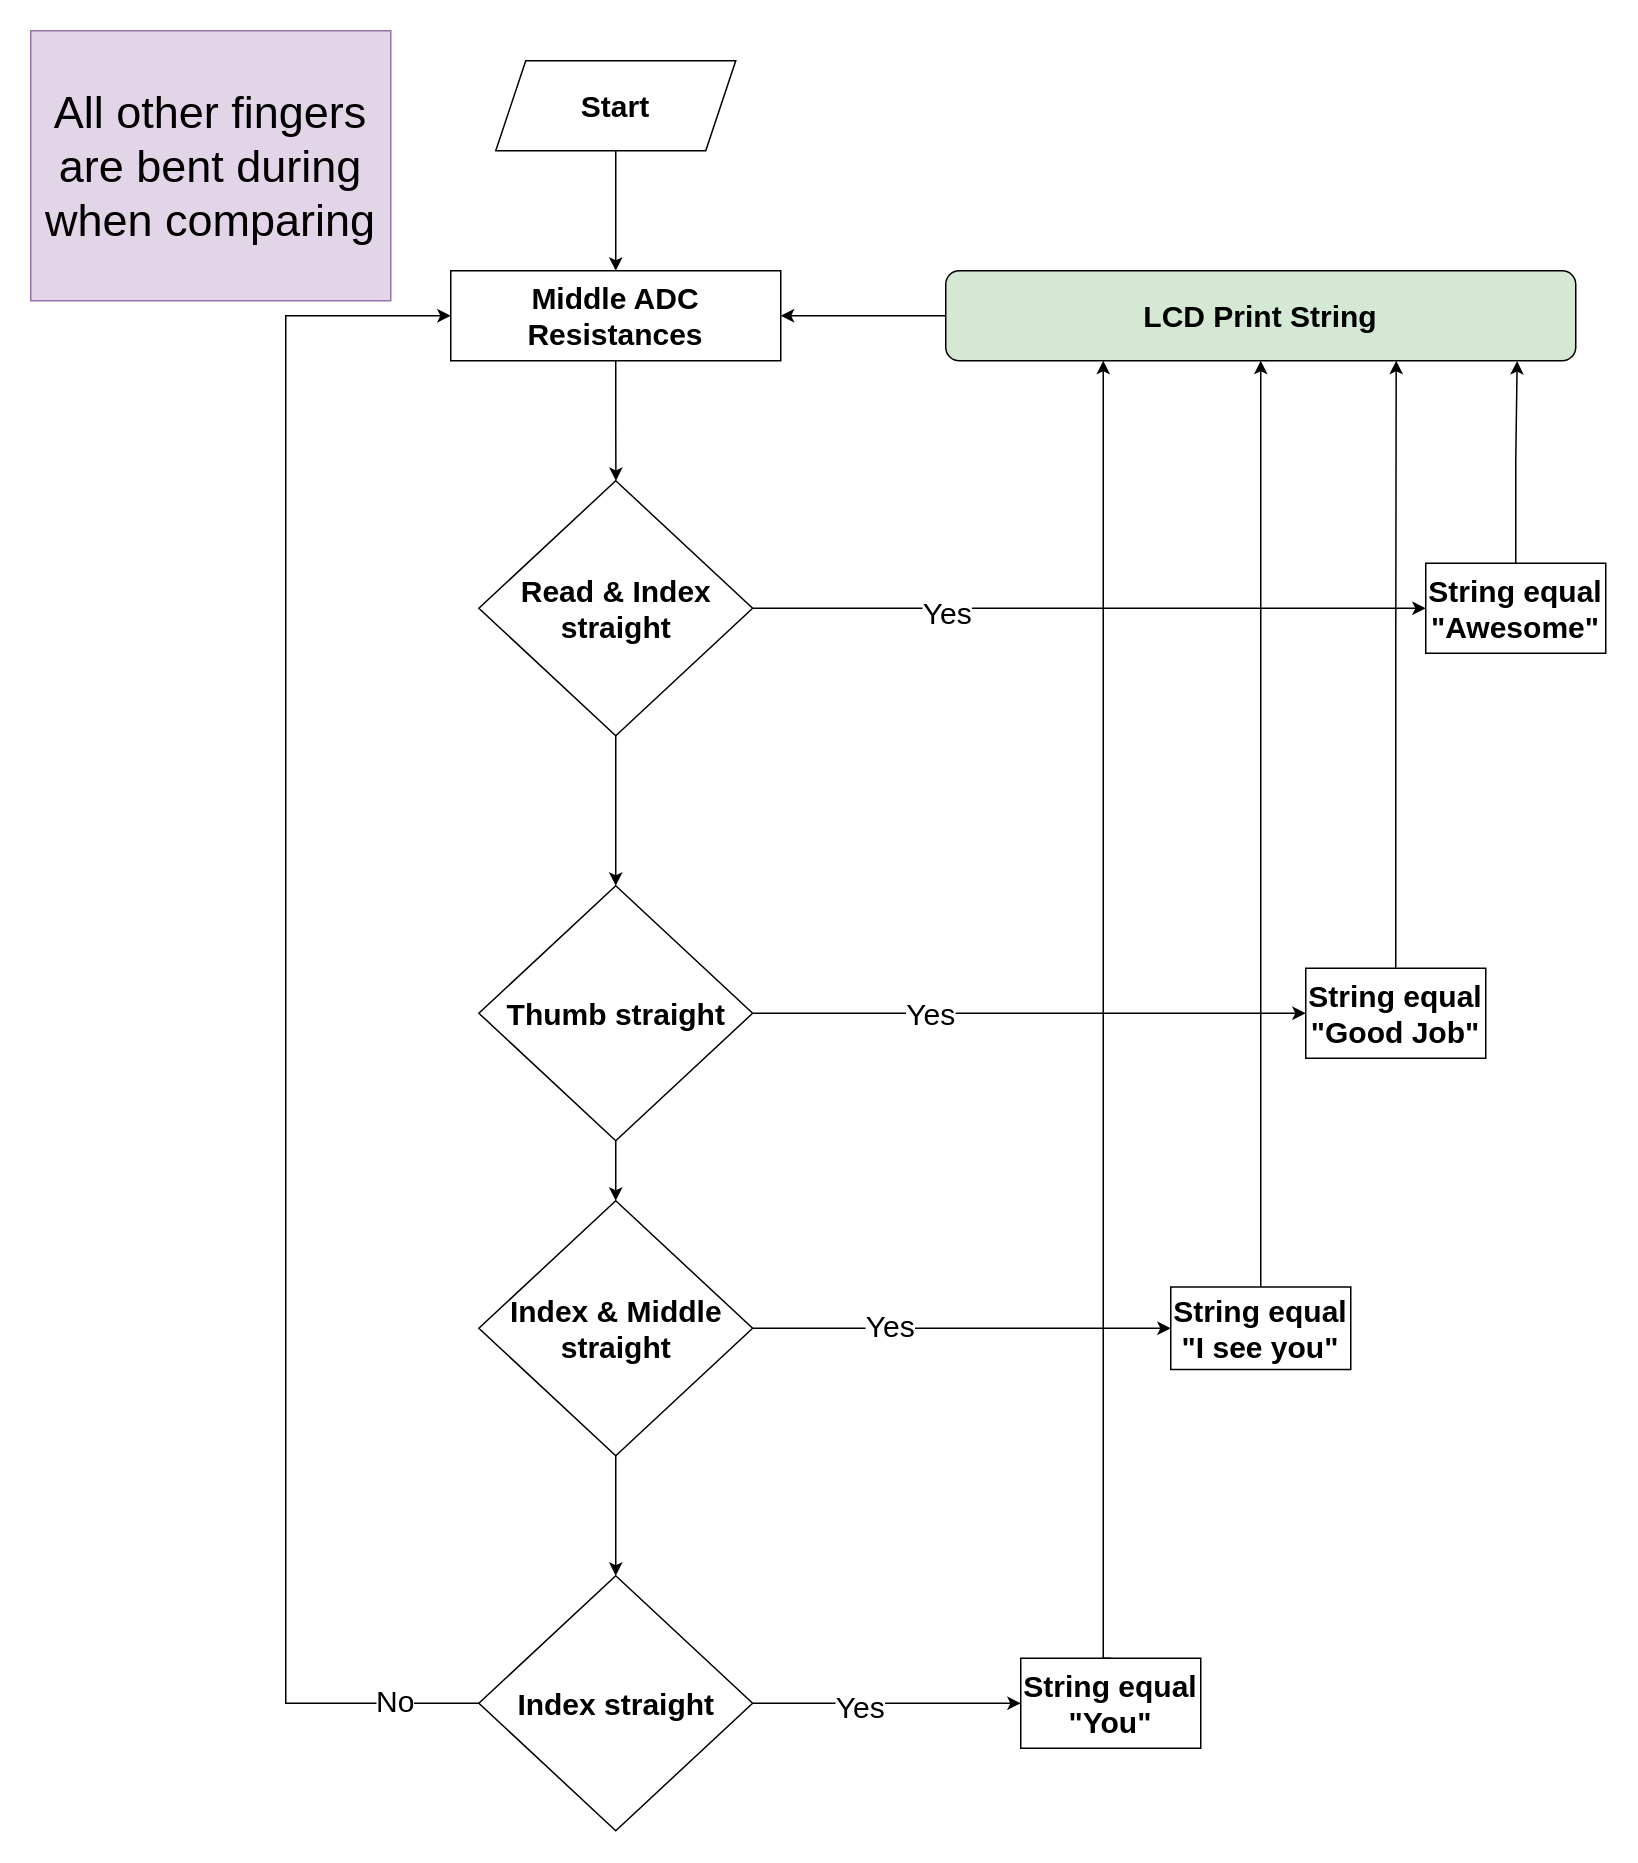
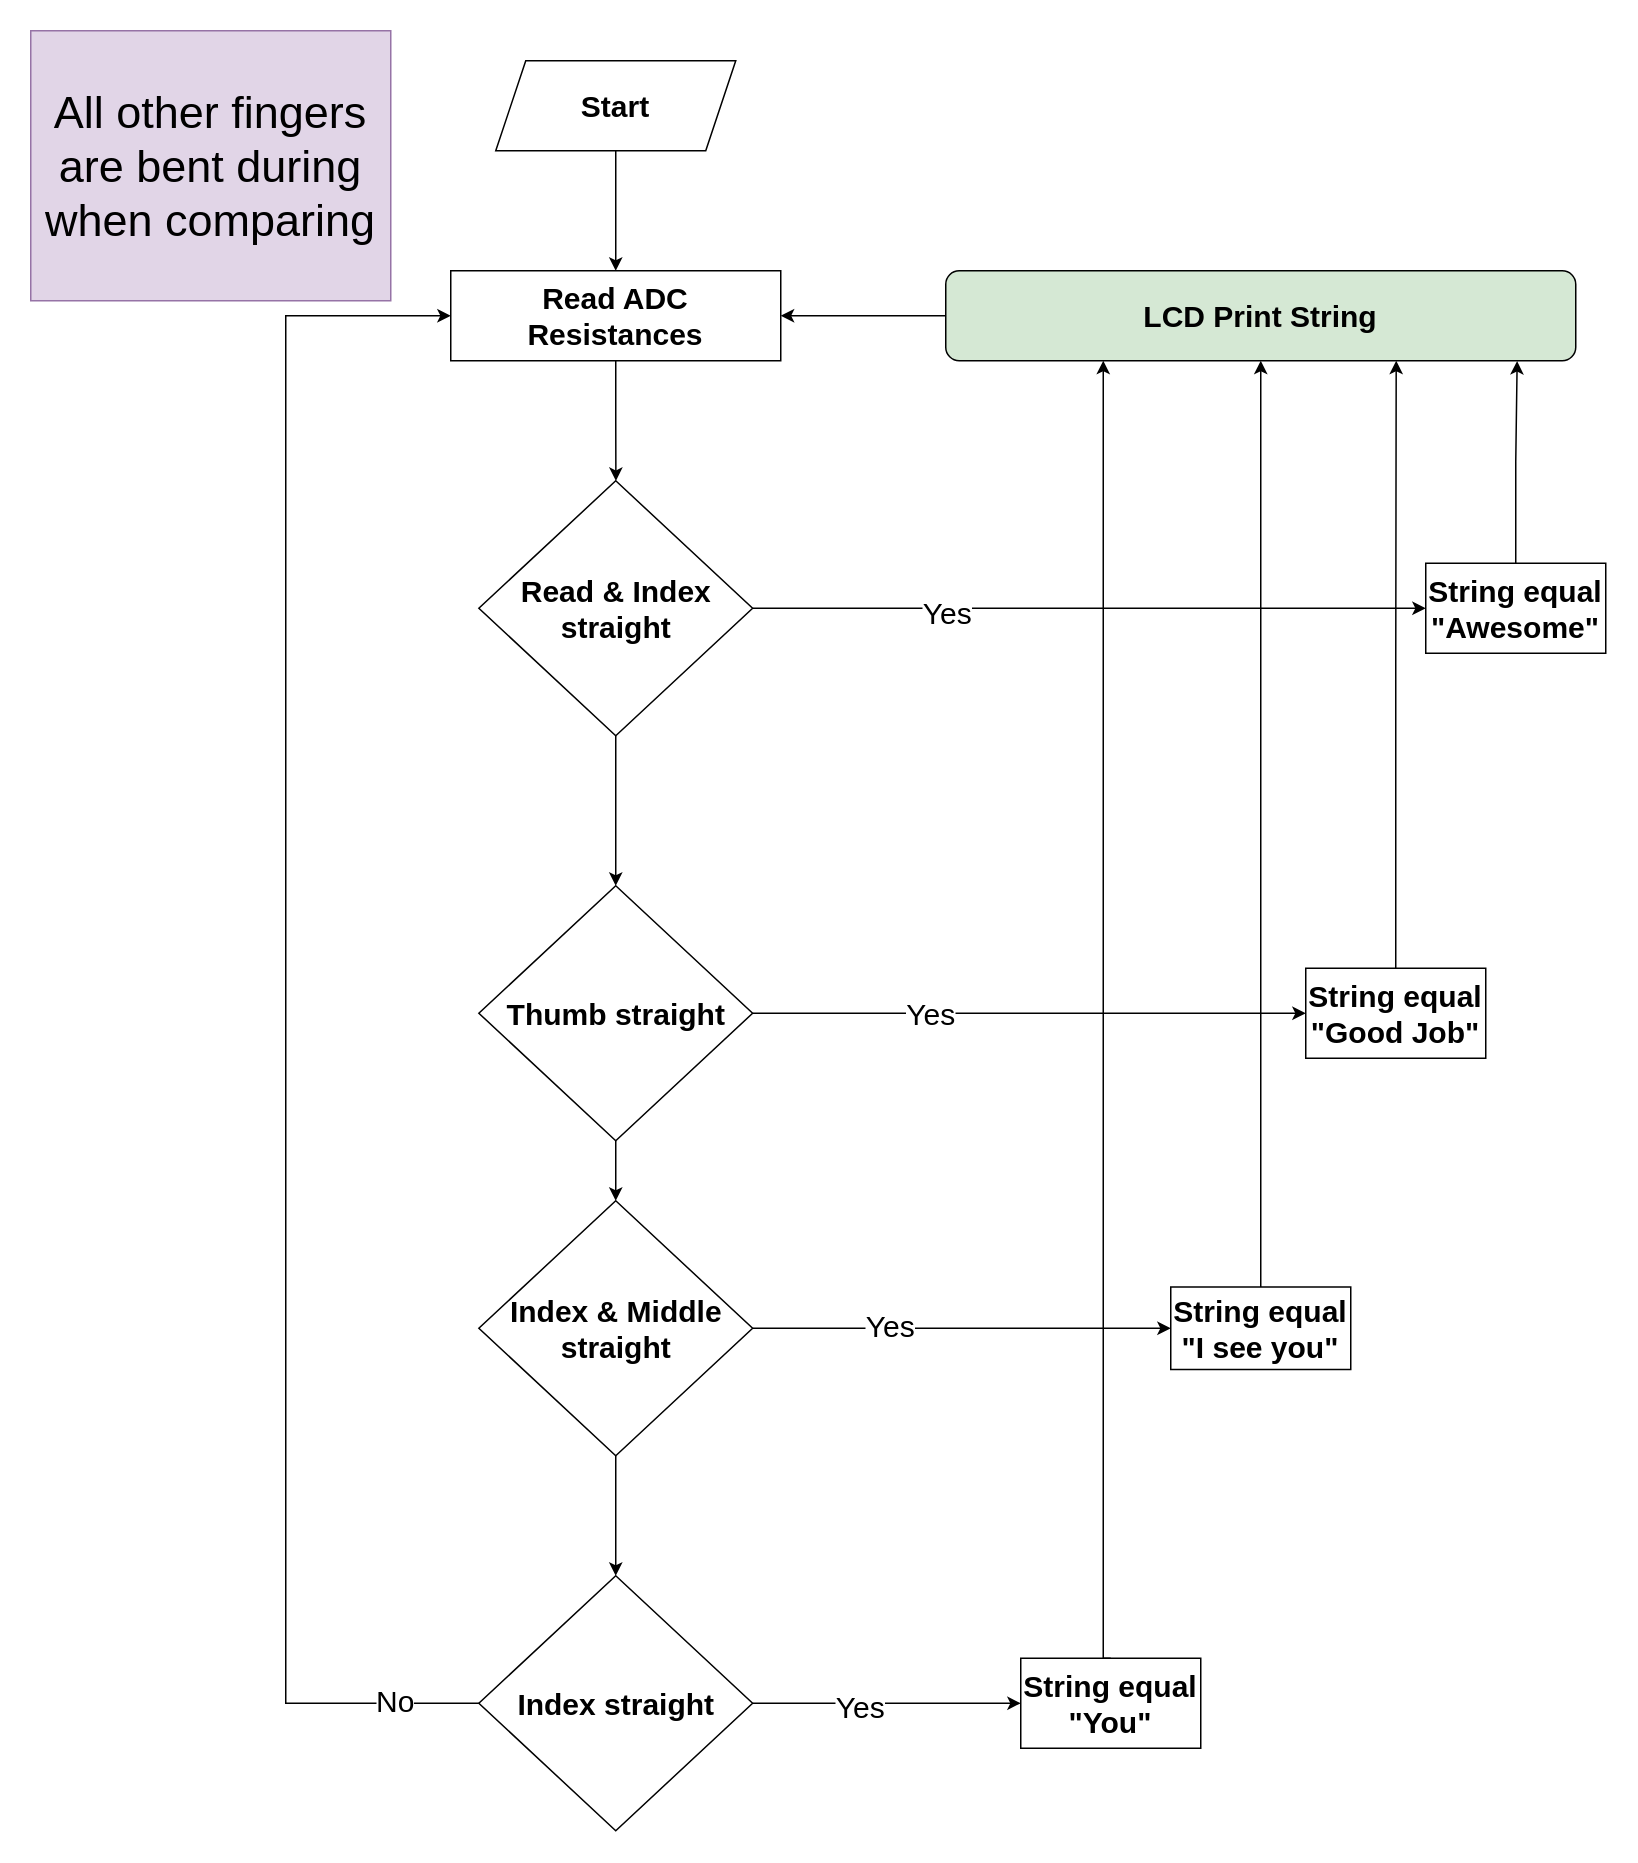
node "Middle ADC Resistances": label "Middle ADC Resistances" -> "Read ADC Resistances"
